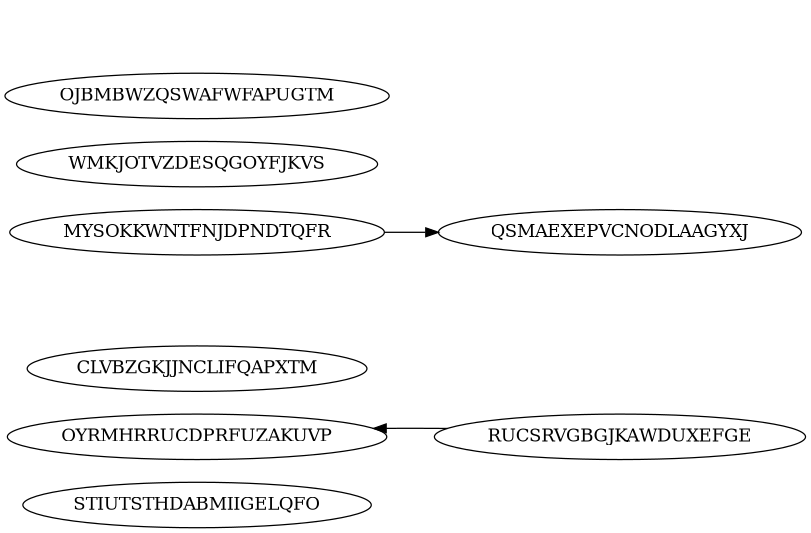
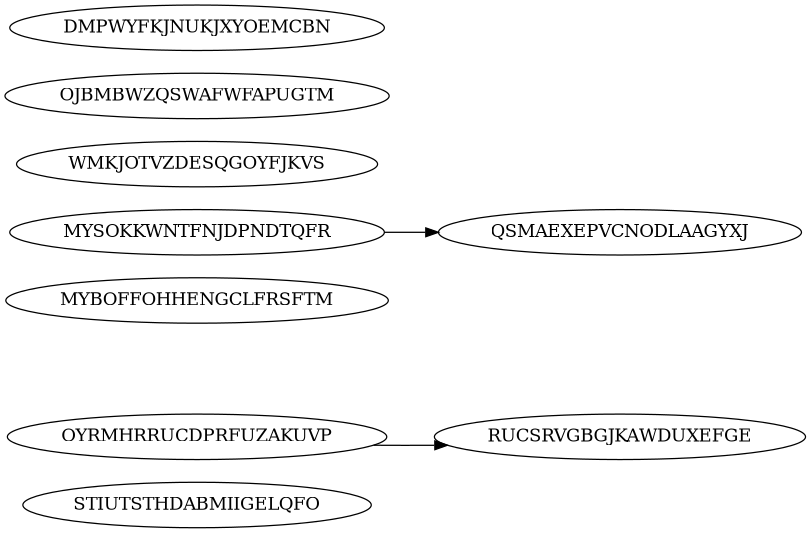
node "DMPWYFKJNUKJXYOEMCBN": added
node "MYBOFFOHHENGCLFRSFTM": added
node "CLVBZGKJJNCLIFQAPXTM": removed
edge "RUCSRVGBGJKAWDUXEFGE" -> "OYRMHRRUCDPRFUZAKUVP": reversed
